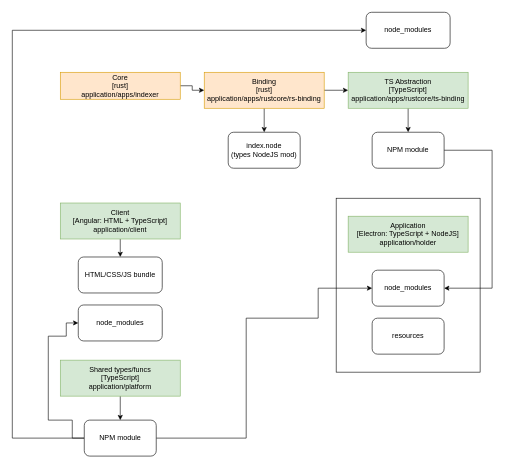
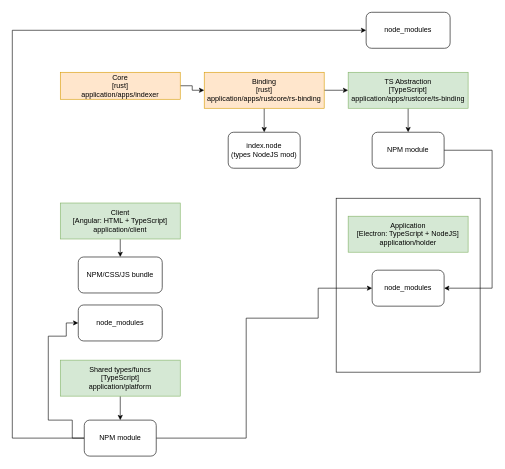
node "HTML/CSS/JS bundle": label "HTML/CSS/JS bundle" -> "NPM/CSS/JS bundle"
node "resources": removed
